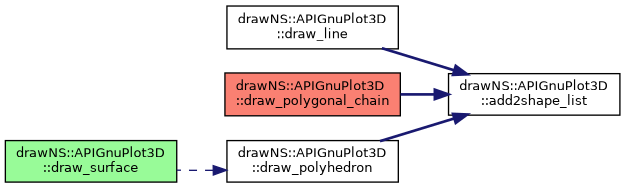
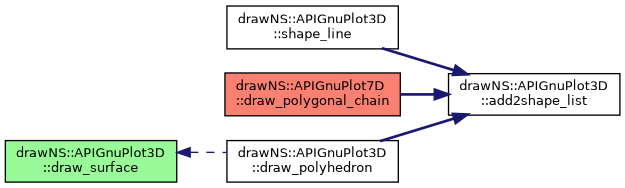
node "drawNS::APIGnuPlot3D ::draw_line": label "drawNS::APIGnuPlot3D ::draw_line" -> "drawNS::APIGnuPlot3D ::shape_line"
node "drawNS::APIGnuPlot3D ::draw_polygonal_chain": label "drawNS::APIGnuPlot3D ::draw_polygonal_chain" -> "drawNS::APIGnuPlot7D ::draw_polygonal_chain"
edge "drawNS::APIGnuPlot3D ::draw_surface" -> "drawNS::APIGnuPlot3D ::draw_polyhedron": reversed
